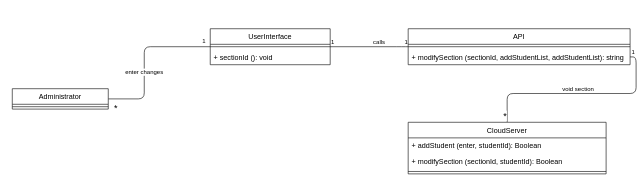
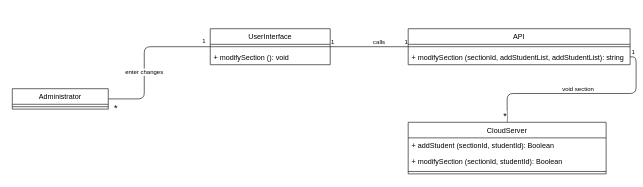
node "+ sectionId (): void": label "+ sectionId (): void" -> "+ modifySection (): void"
node "+ addStudent (enter, studentId): Boolean": label "+ addStudent (enter, studentId): Boolean" -> "+ addStudent (sectionId, studentId): Boolean"
